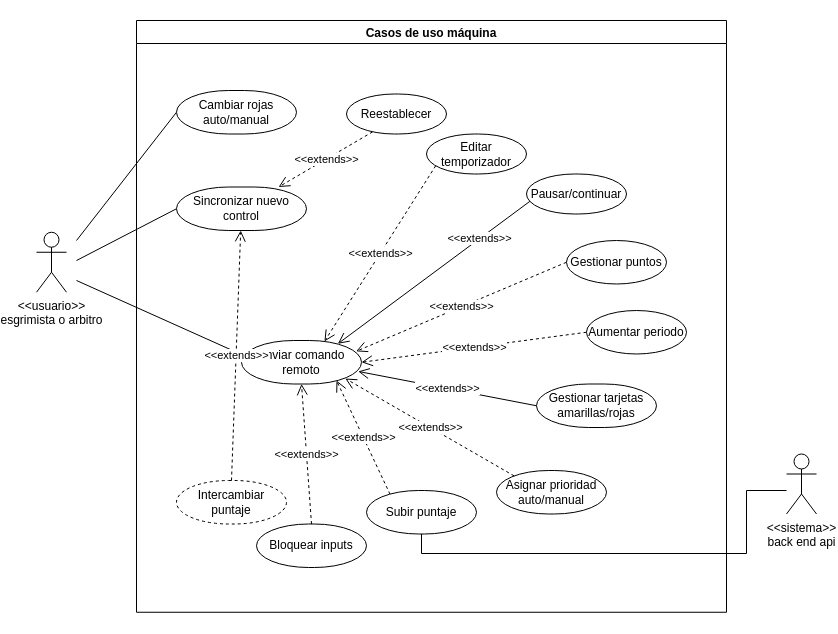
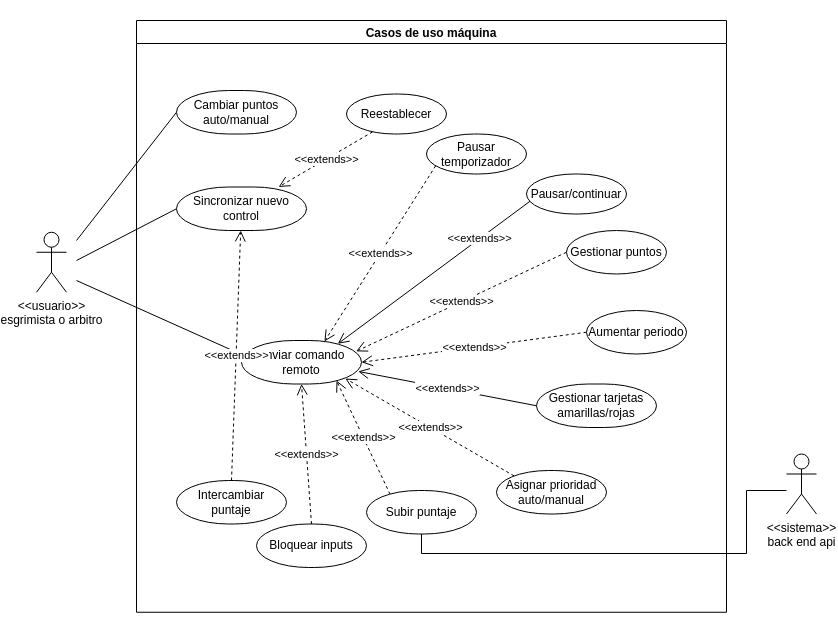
node "Cambiar rojas auto/manual": label "Cambiar rojas auto/manual" -> "Cambiar puntos auto/manual"
node "Editar temporizador": label "Editar temporizador" -> "Pausar temporizador"
node "Gestionar puntos": moved (617, 262) -> (617, 252)
node "Intercambiar puntaje": style dashed -> solid
